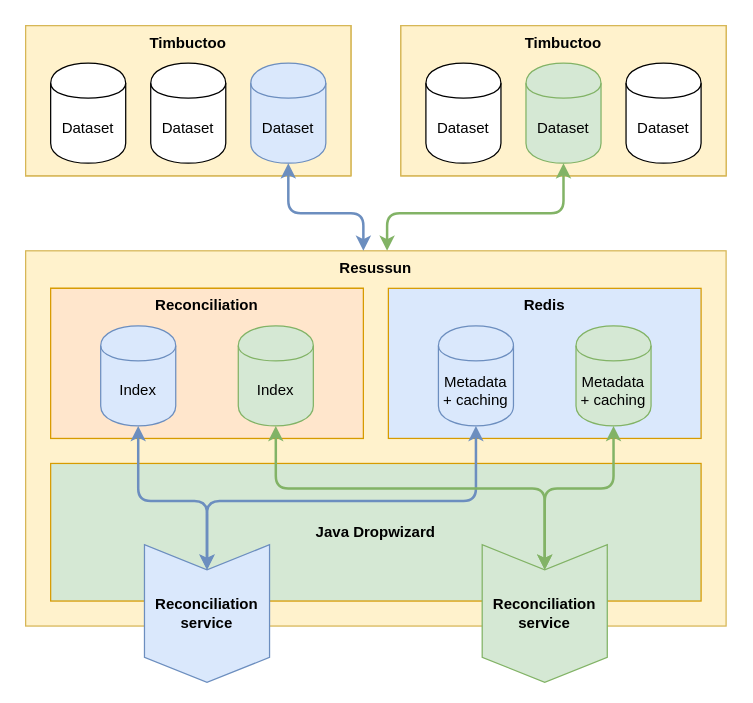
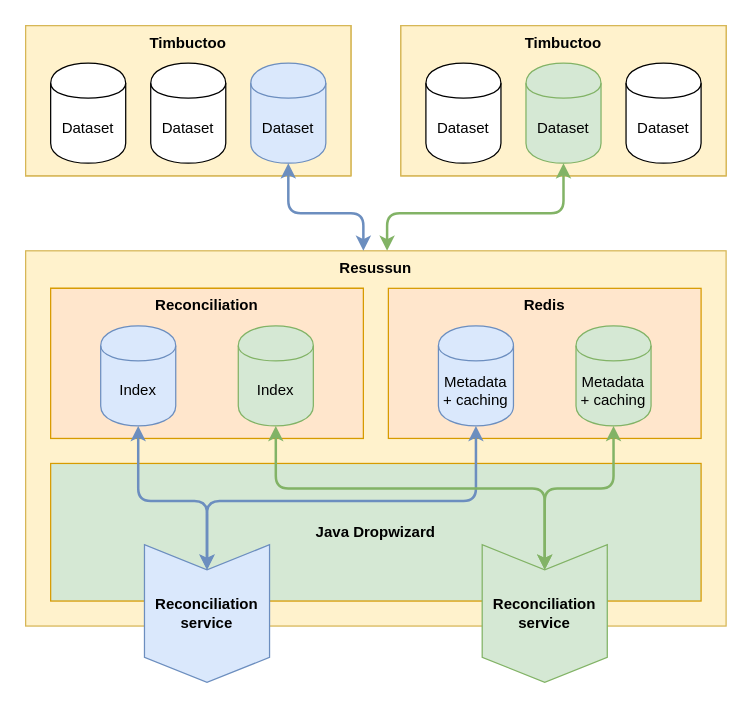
node "Redis": fillcolor #dae8fc -> #ffe6cc
